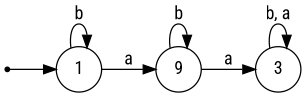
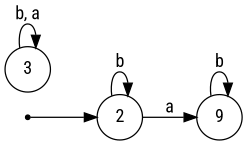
node "1": label "1" -> "2"
edge "9" -> "3": removed, label "a"
